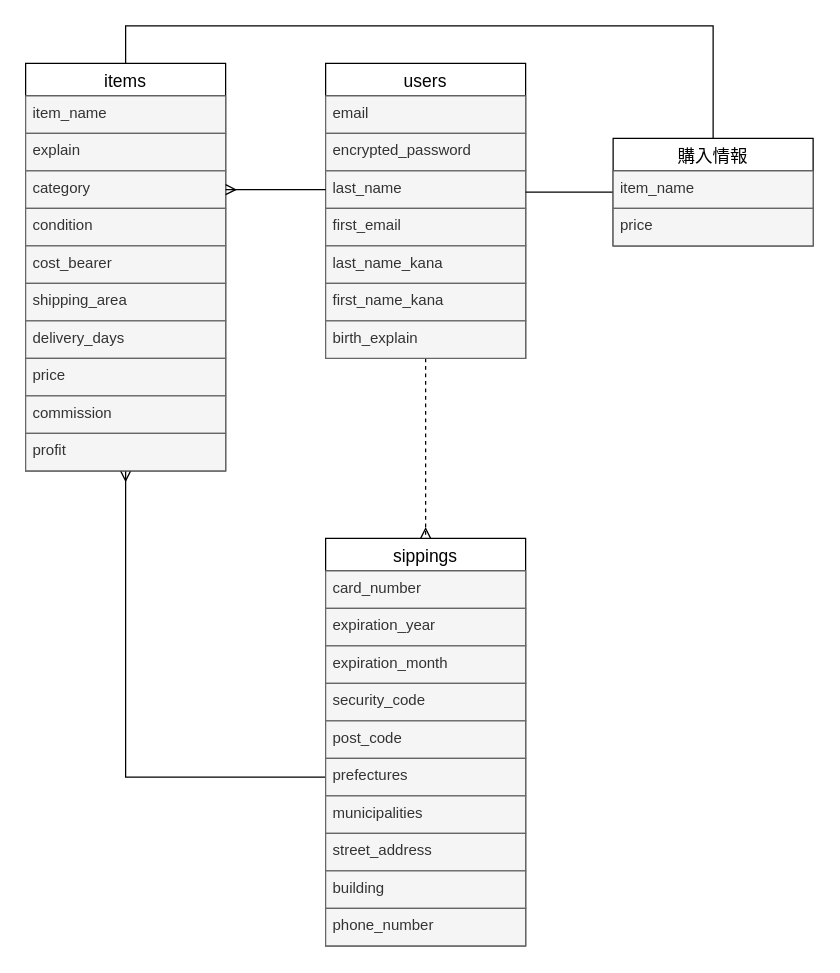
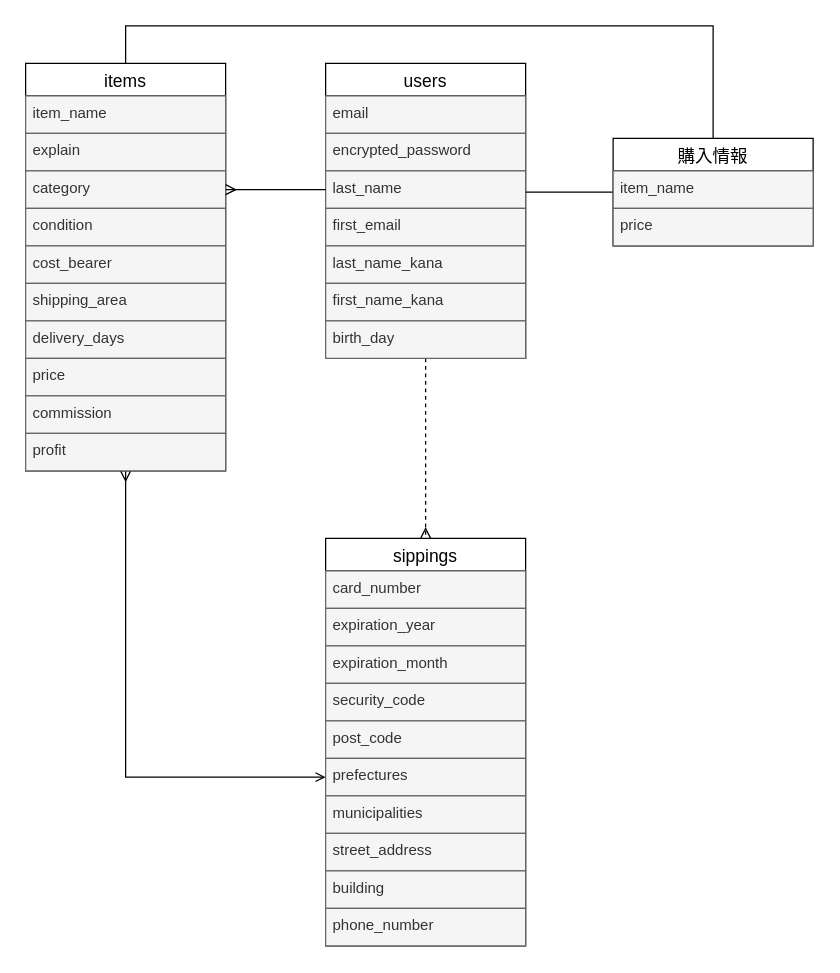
node "birth_explain": label "birth_explain" -> "birth_day"
edge "prefectures" -> "items": arrowhead none -> open
